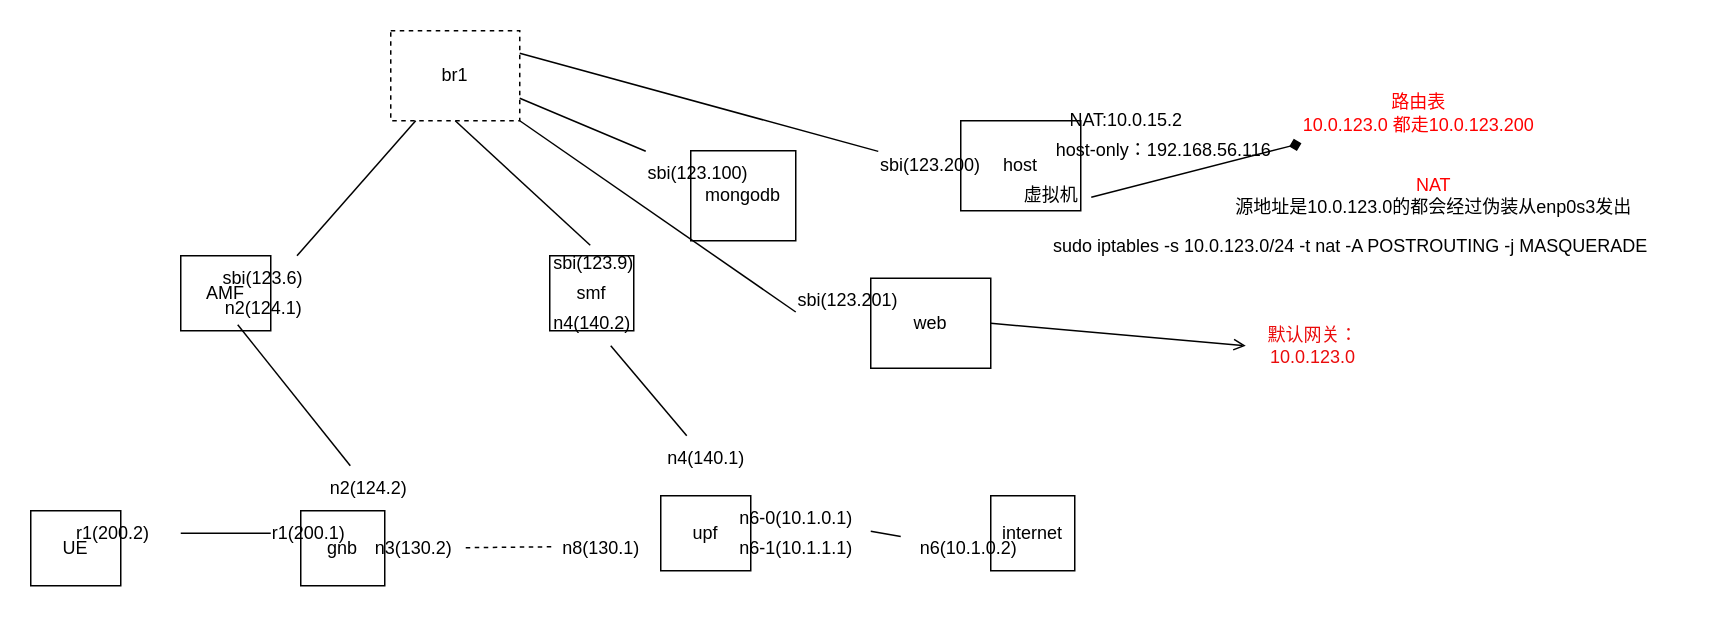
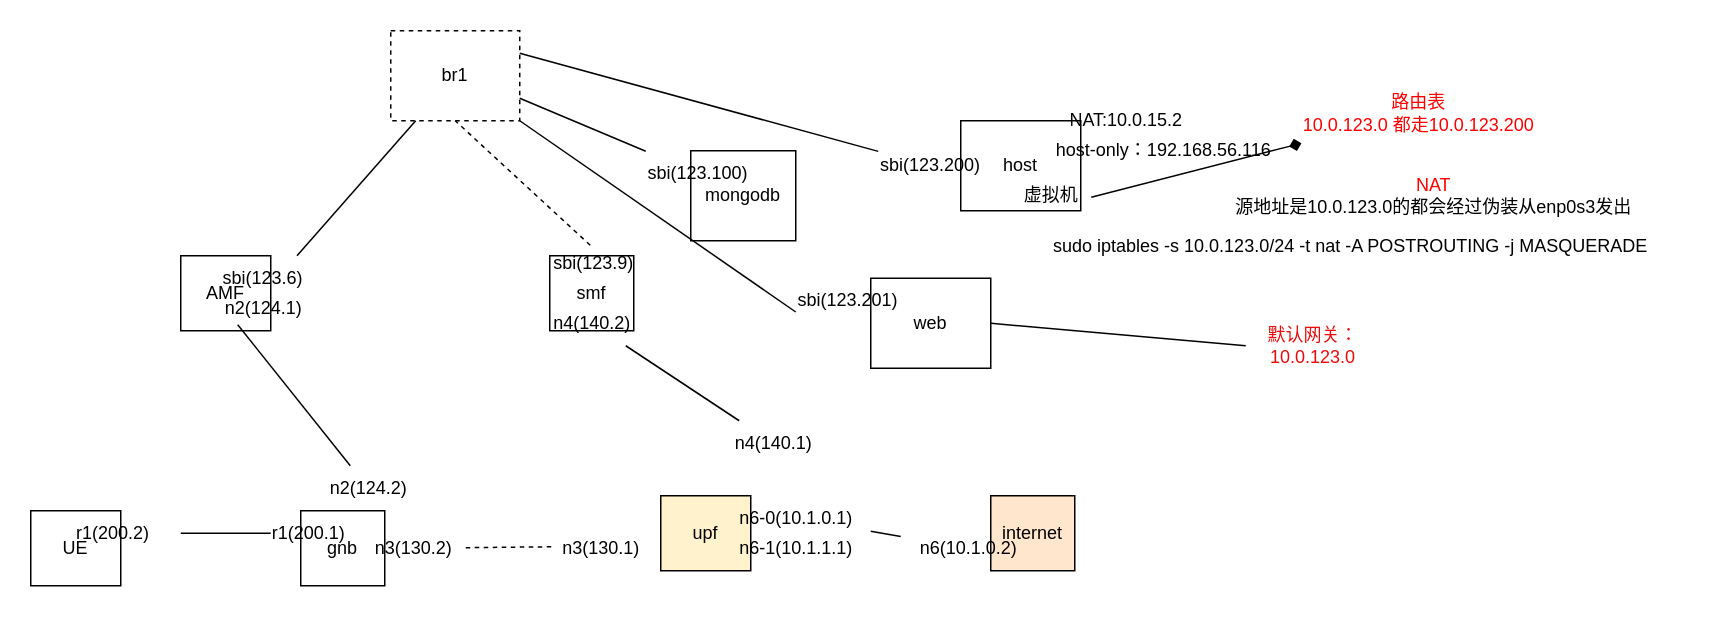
edge "br1" -- "sbi(123.9)": style solid -> dashed
edge "web" -> "默认网关：10.0.123.0": arrowhead open -> none
node "n4(140.1)": moved (706, 458) -> (773, 443)
node "upf": fillcolor #ffffff -> #fff2cc
node "internet": fillcolor #ffffff -> #ffe6cc
node "n8(130.1)": label "n8(130.1)" -> "n3(130.1)"
